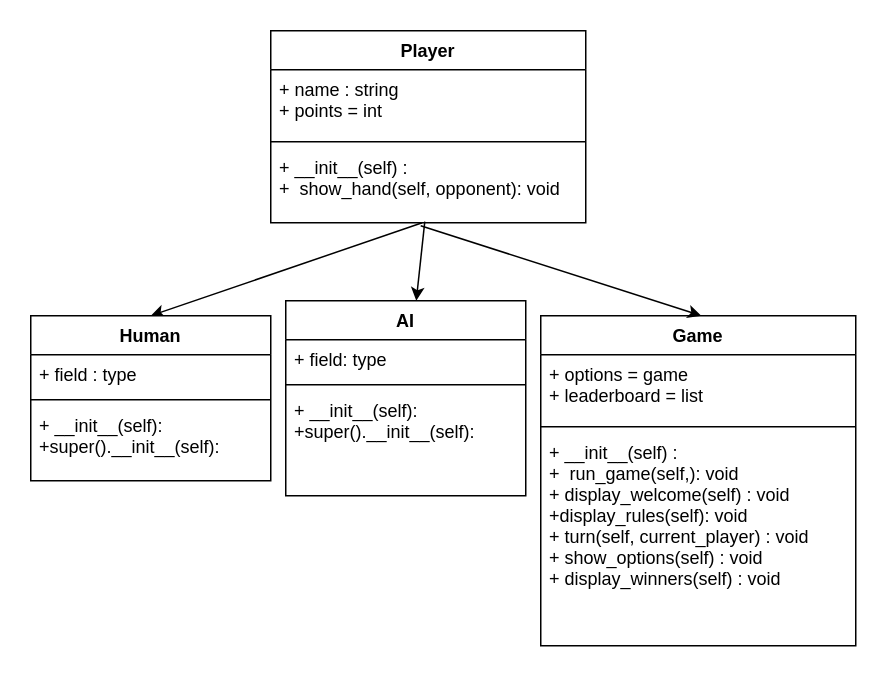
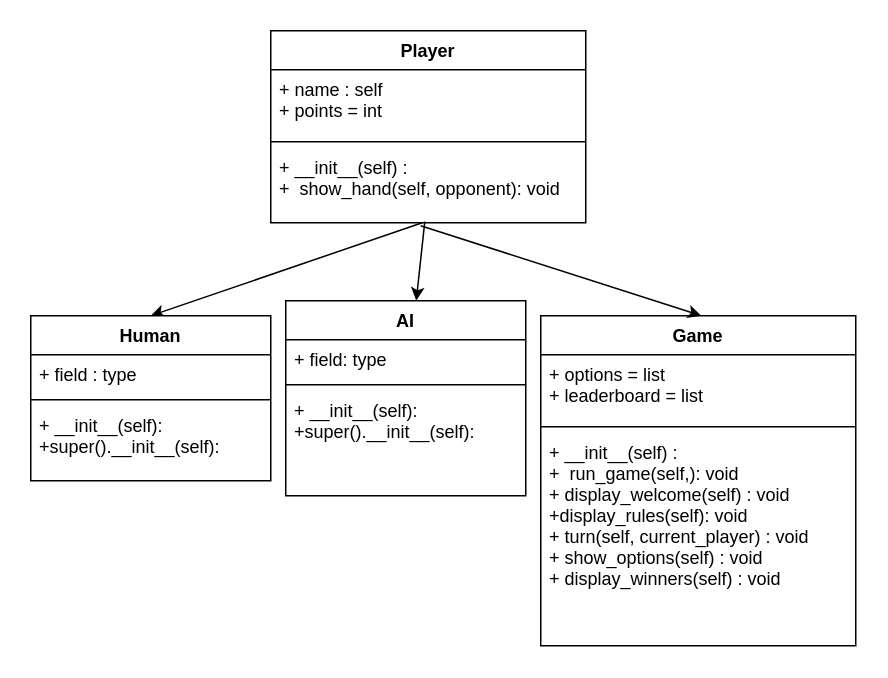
node "+ name : string + points = int": label "+ name : string + points = int" -> "+ name : self + points = int"
node "+ options = game + leaderboard = list": label "+ options = game + leaderboard = list" -> "+ options = list + leaderboard = list"
